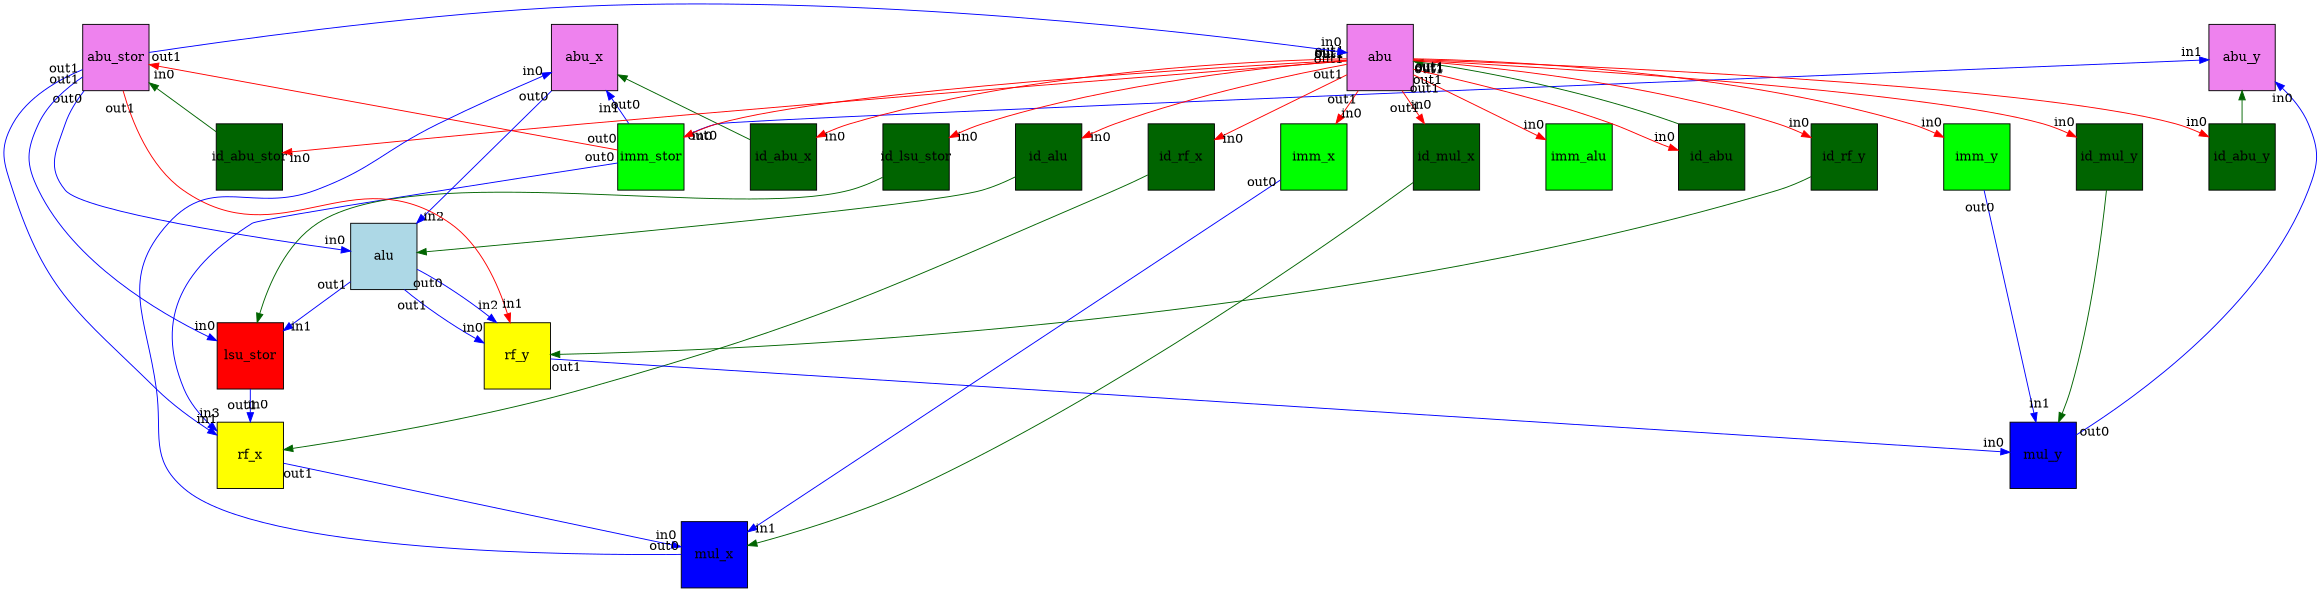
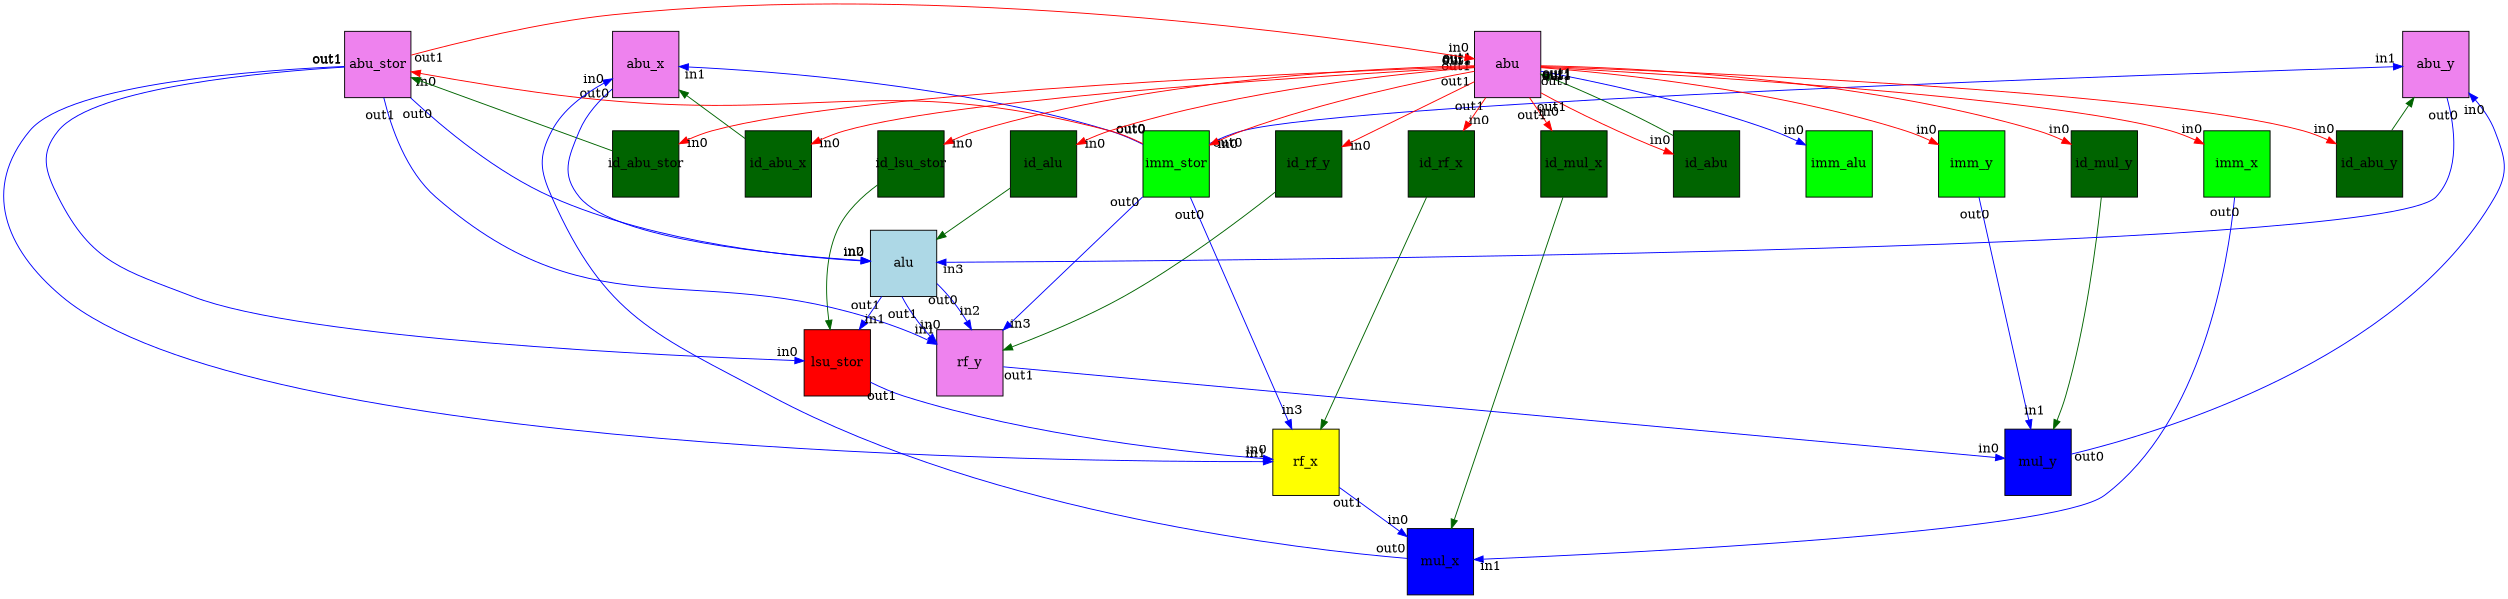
edge "abu_stor" -> "abu": color blue -> red
edge "abu" -> "imm_alu": color red -> blue
edge "abu_stor" -> "rf_y": color red -> blue
edge "abu_y" -> "alu": added
edge "imm_stor" -> "rf_y": added
node "rf_y": fillcolor yellow -> violet
